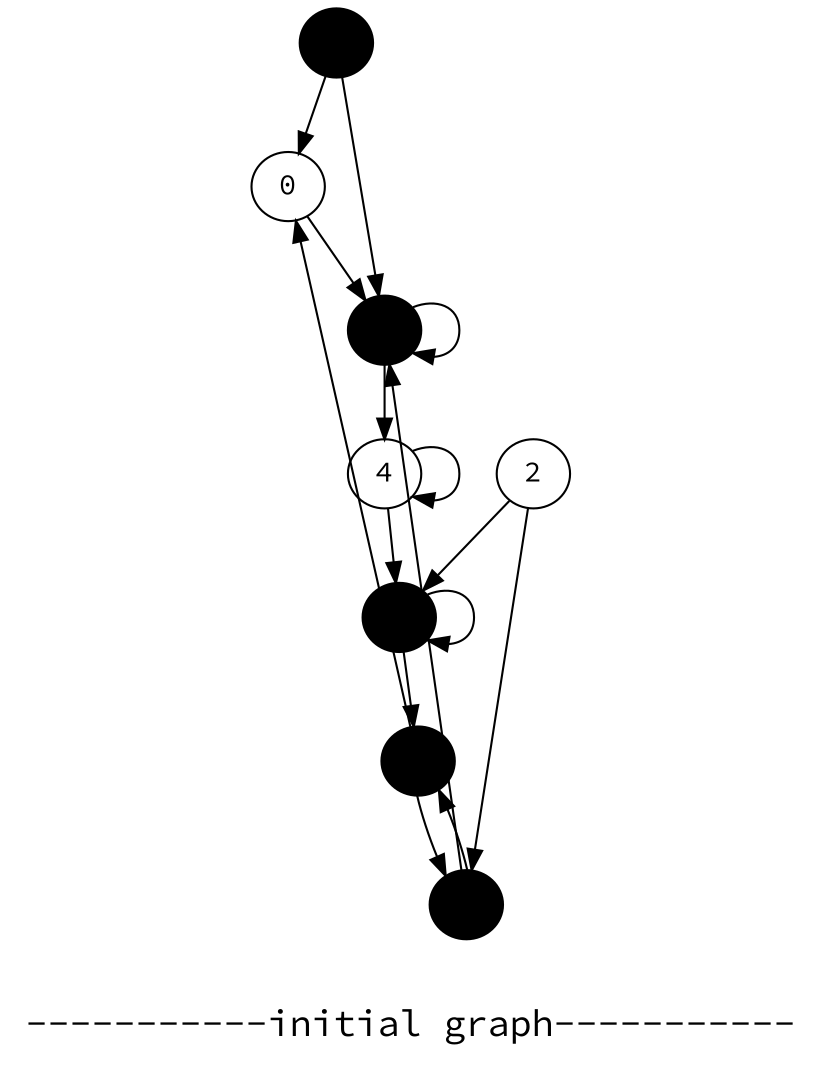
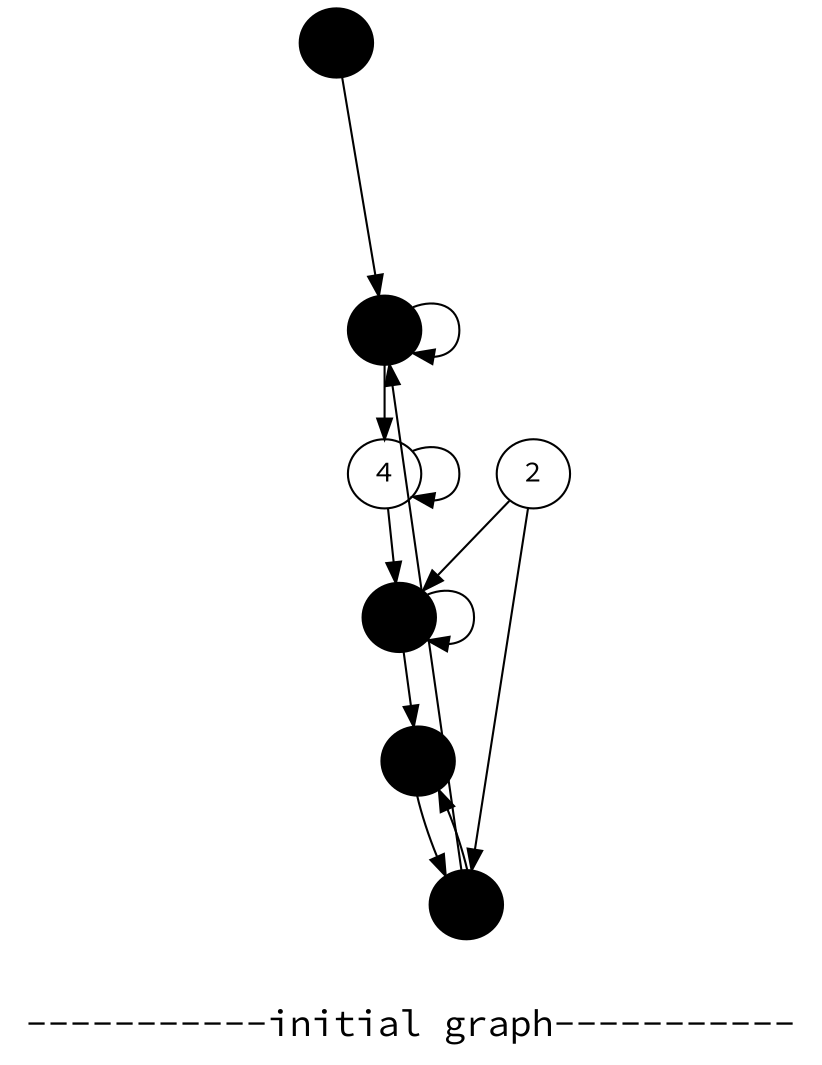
node "0": removed
